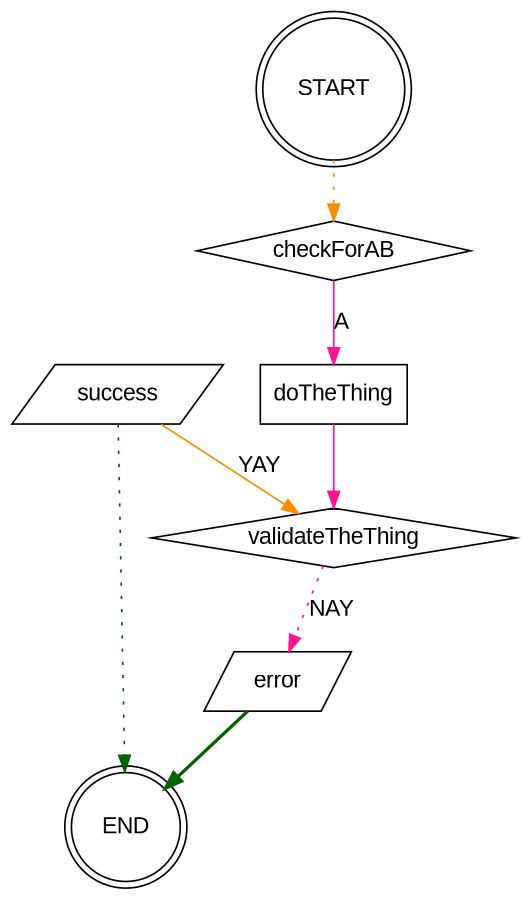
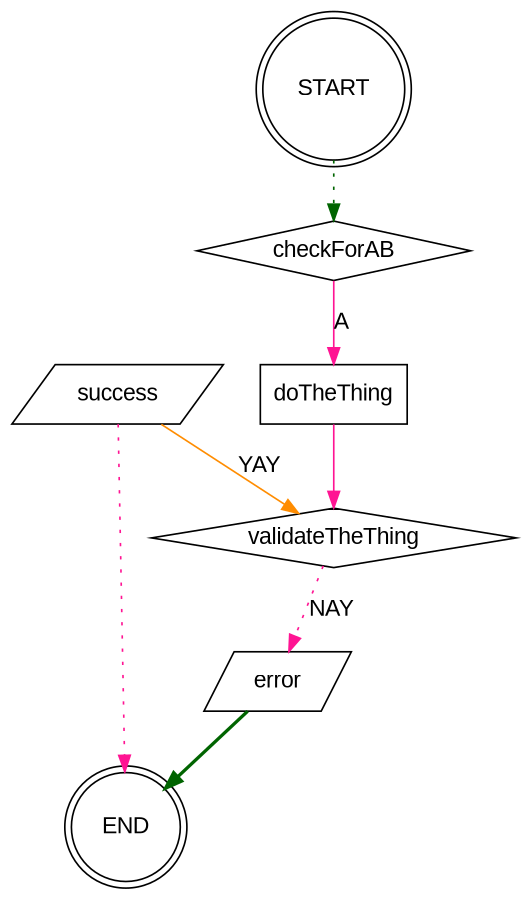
edge "START" -> "checkForAB": color darkorange -> darkgreen
edge "success" -> "END": color darkgreen -> deeppink
